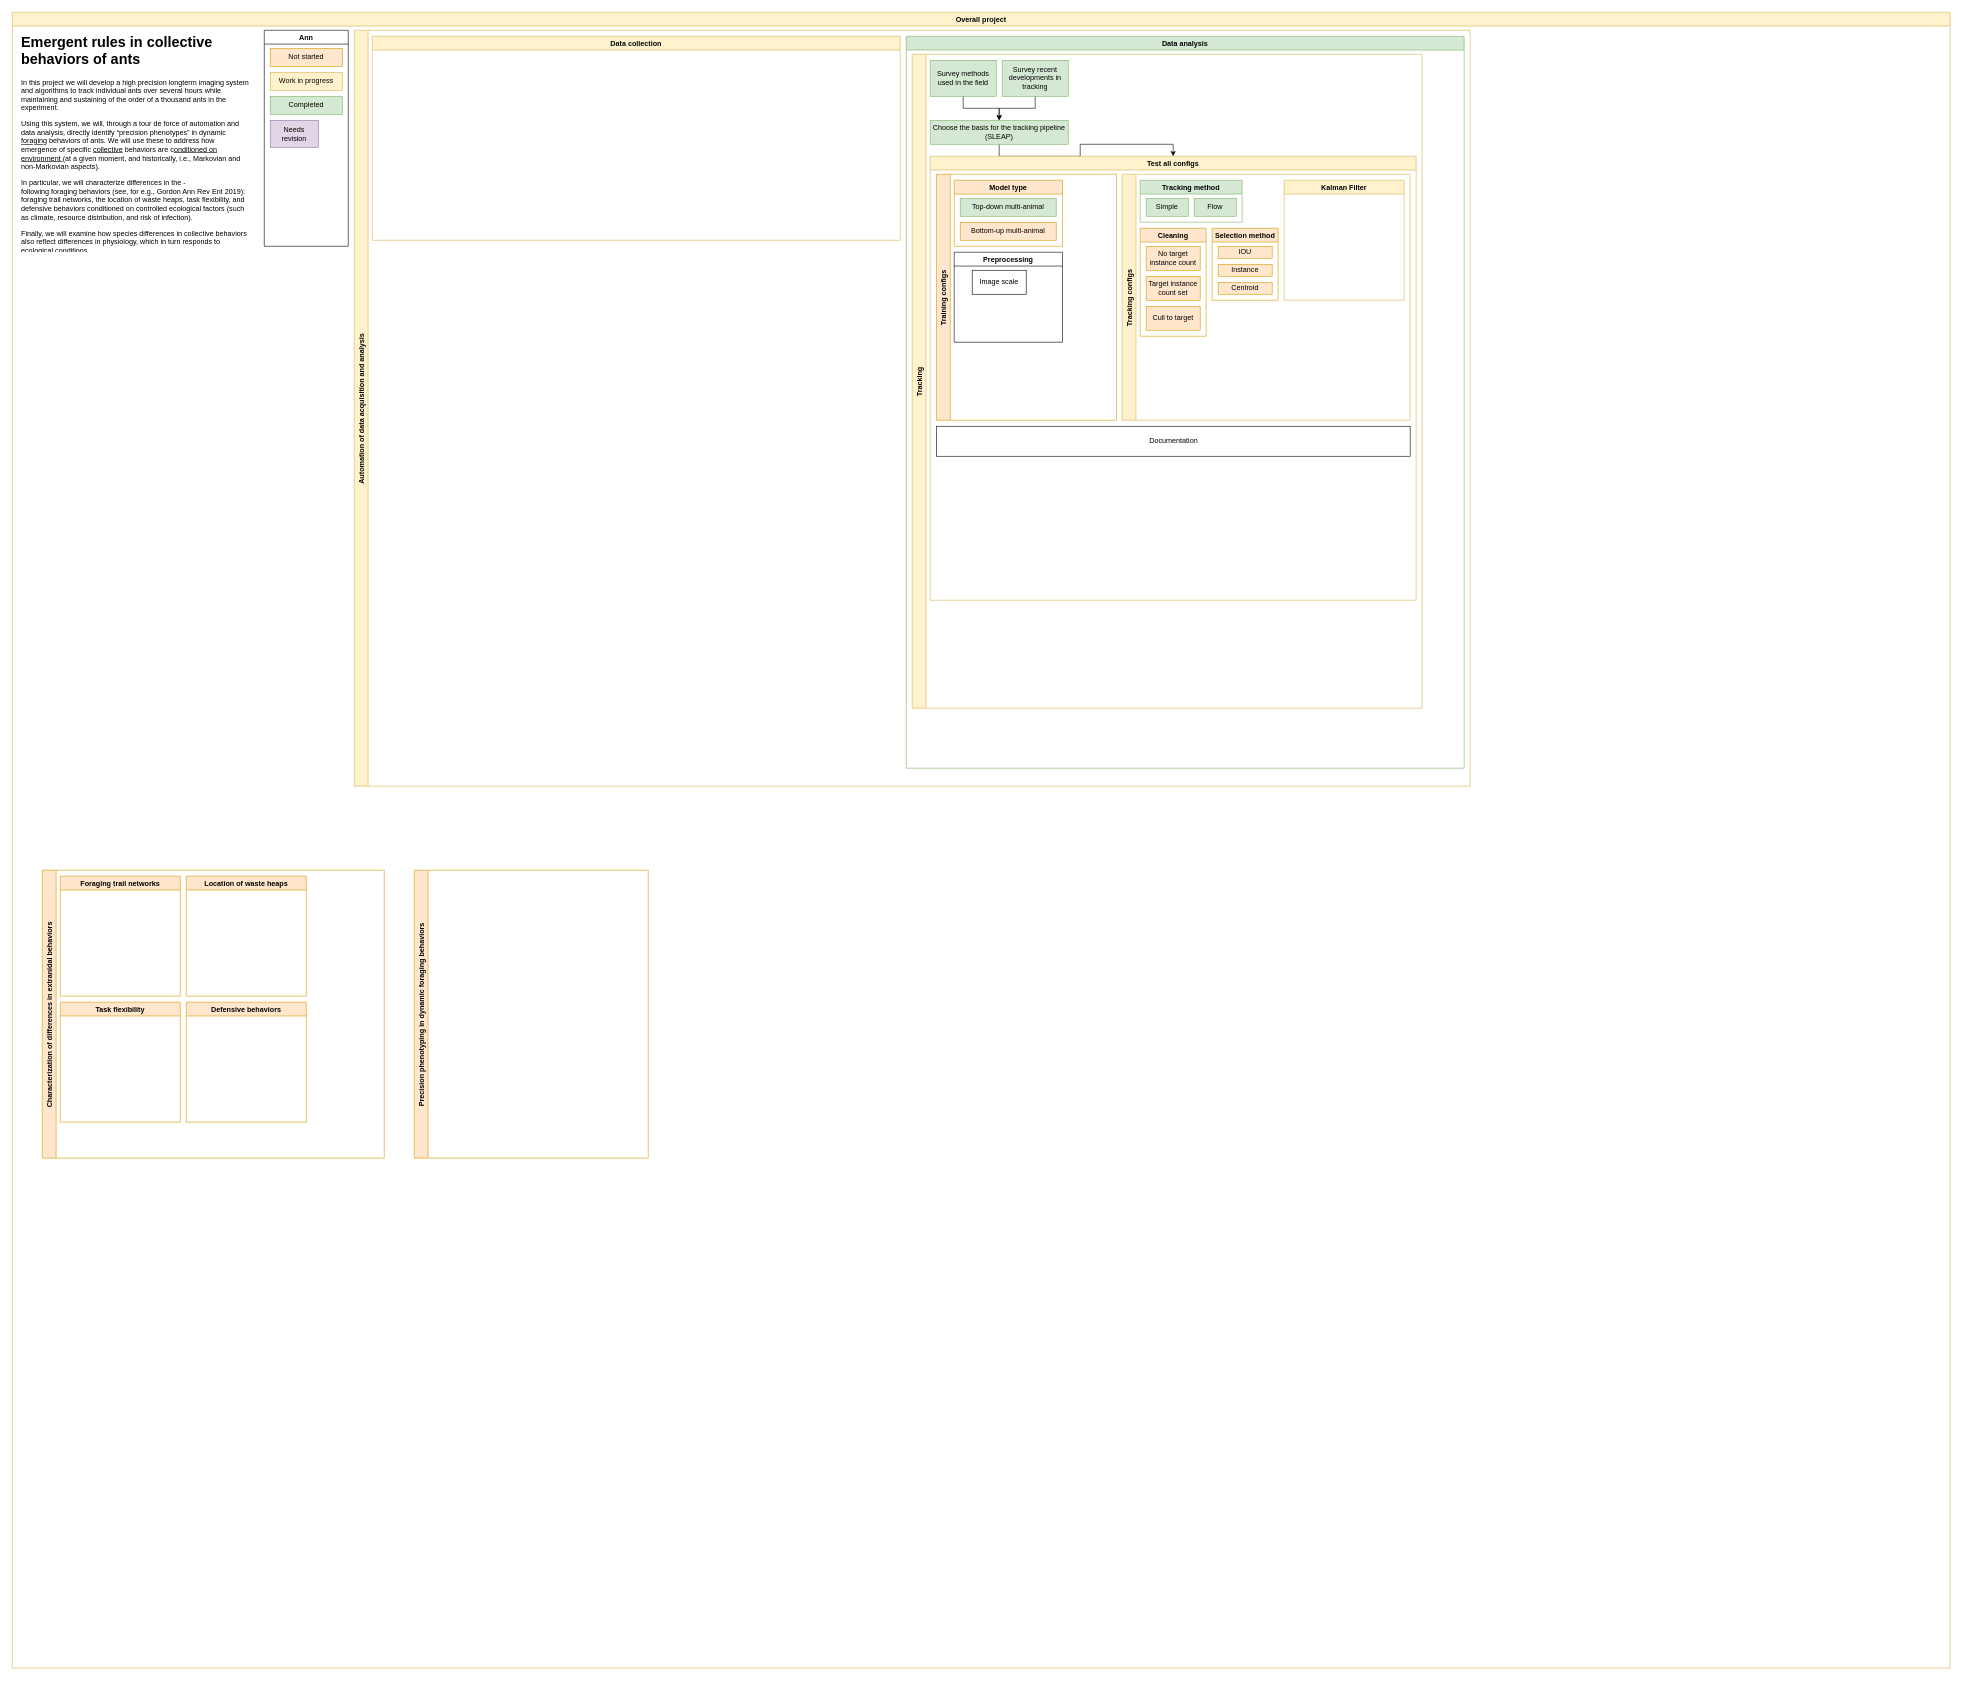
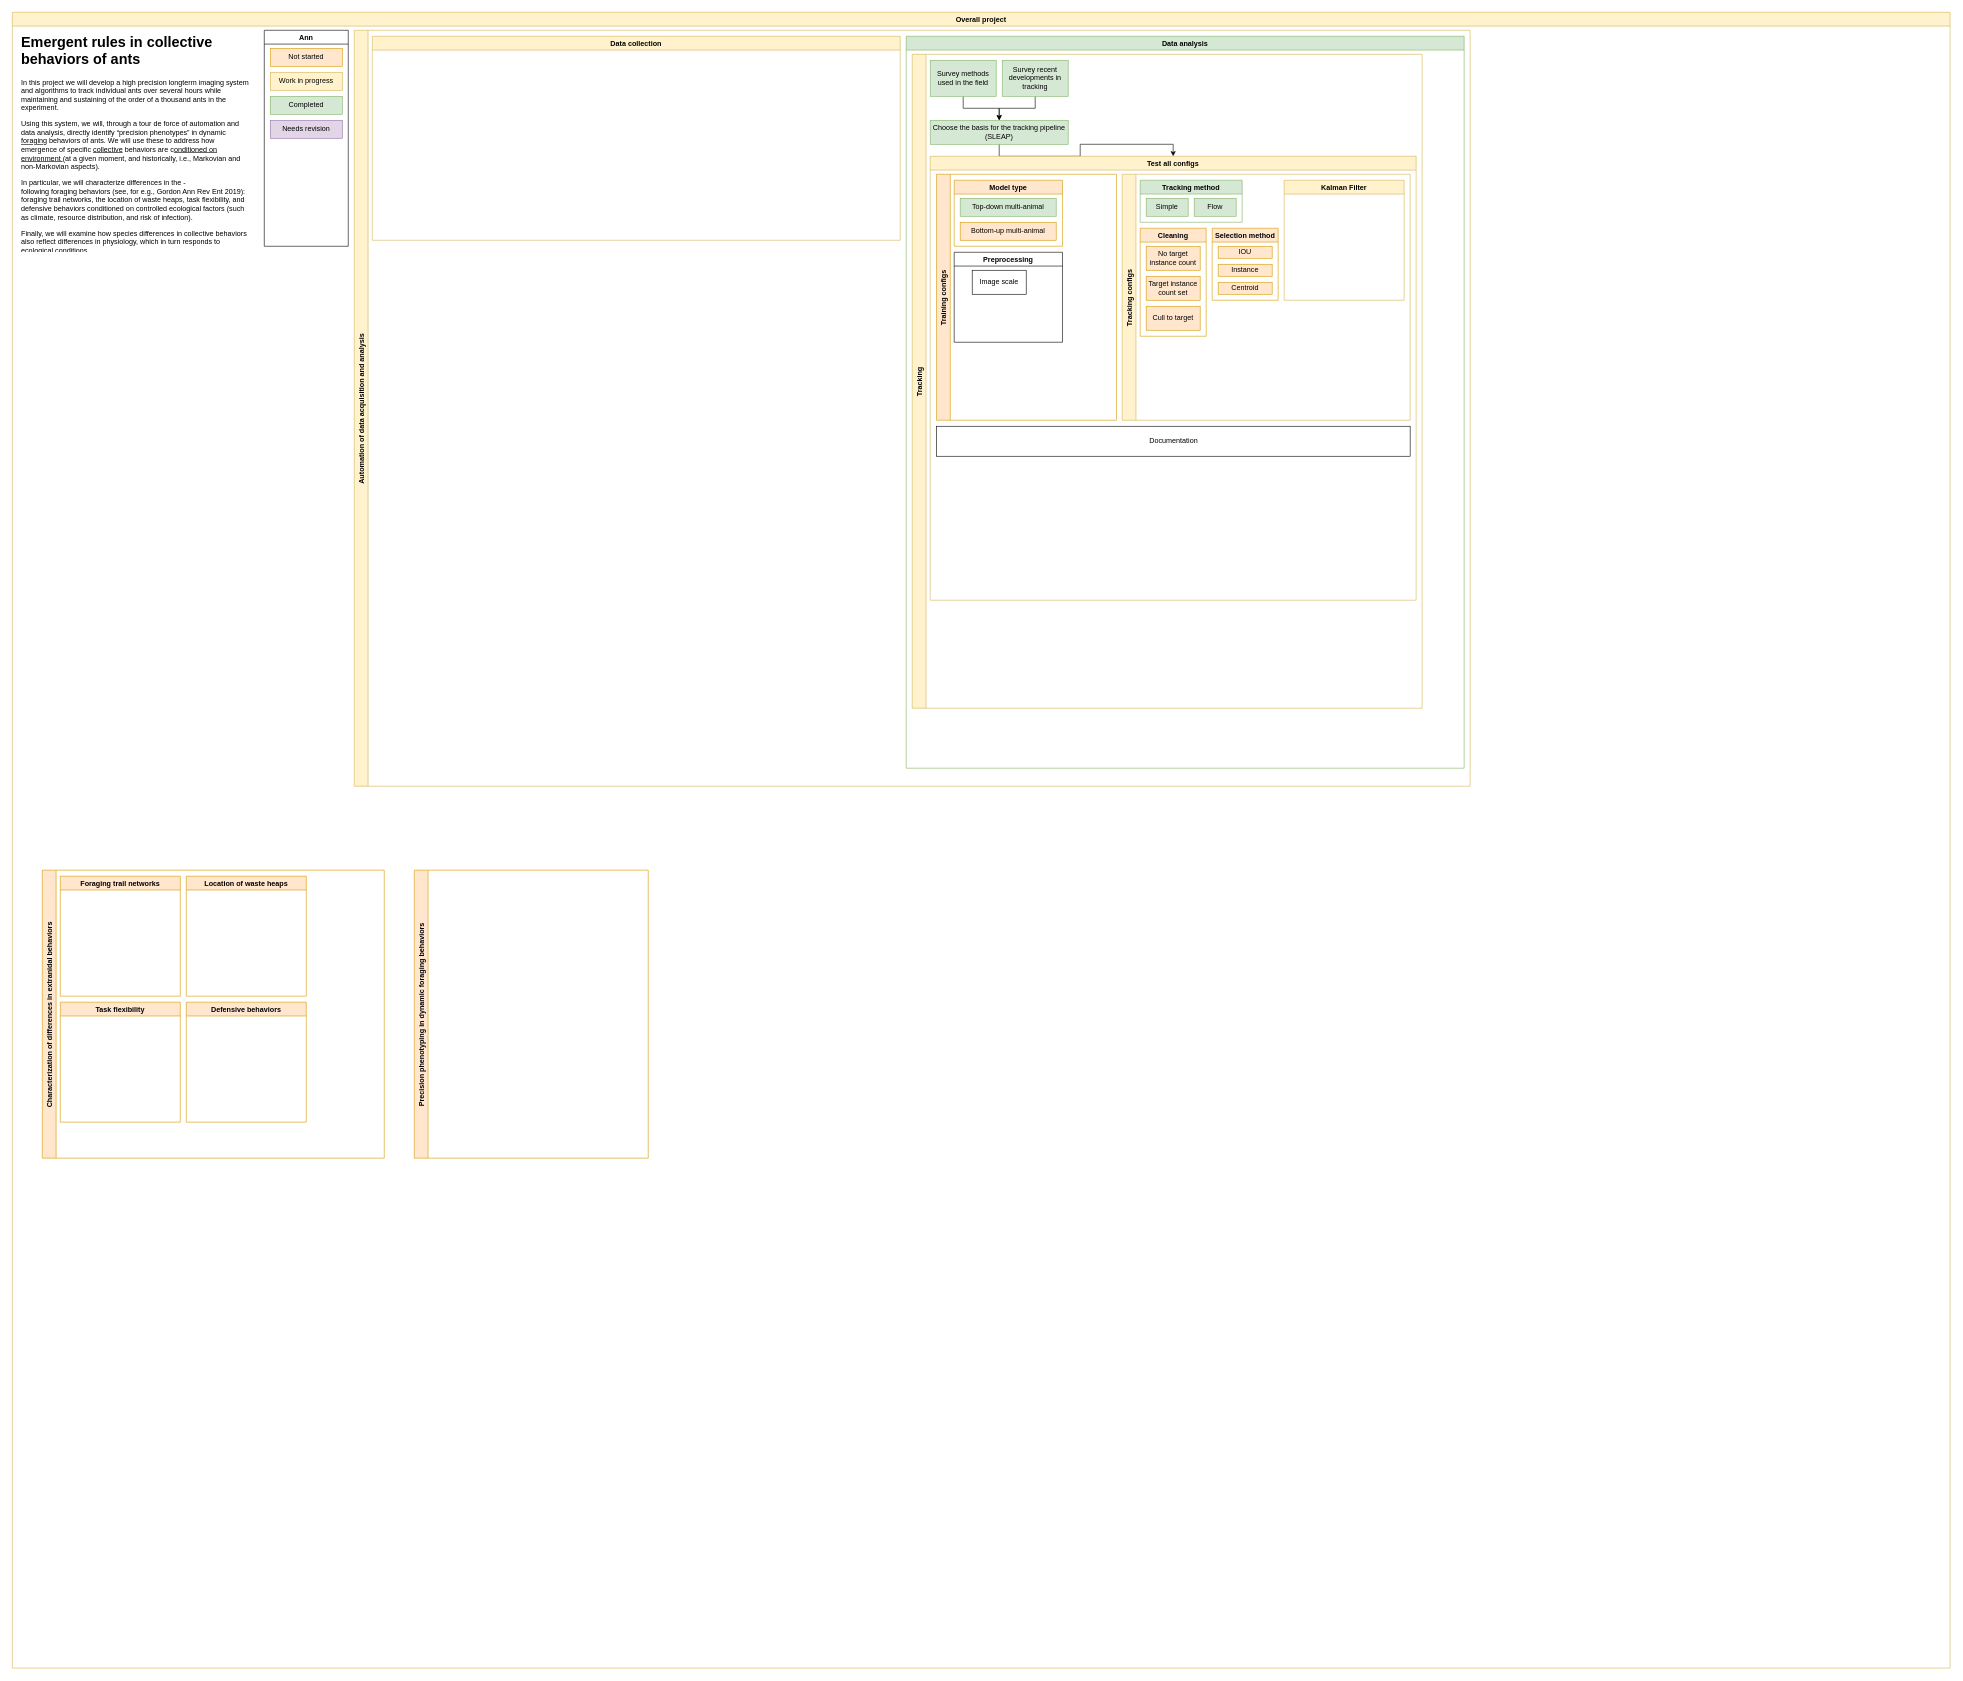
node "Needs revision": size 48x27 -> 72x18
